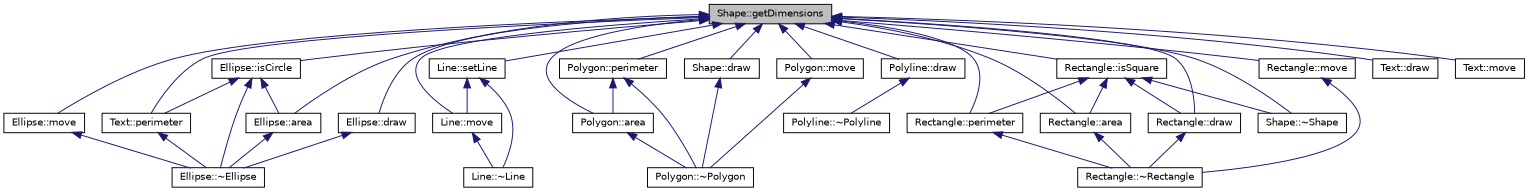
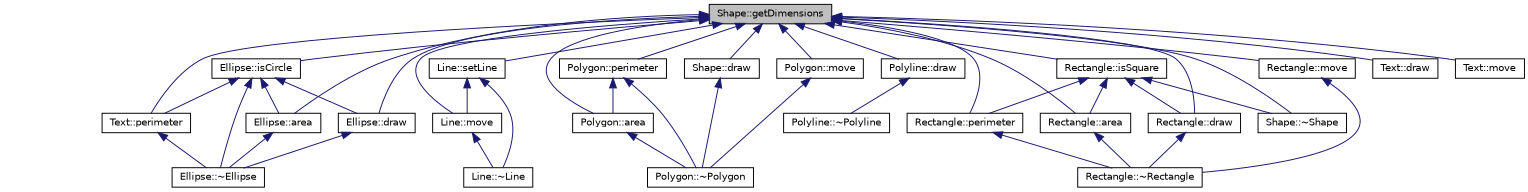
edge "Ellipse::draw" -> "Ellipse::isCircle": added
node "Ellipse::move": removed
